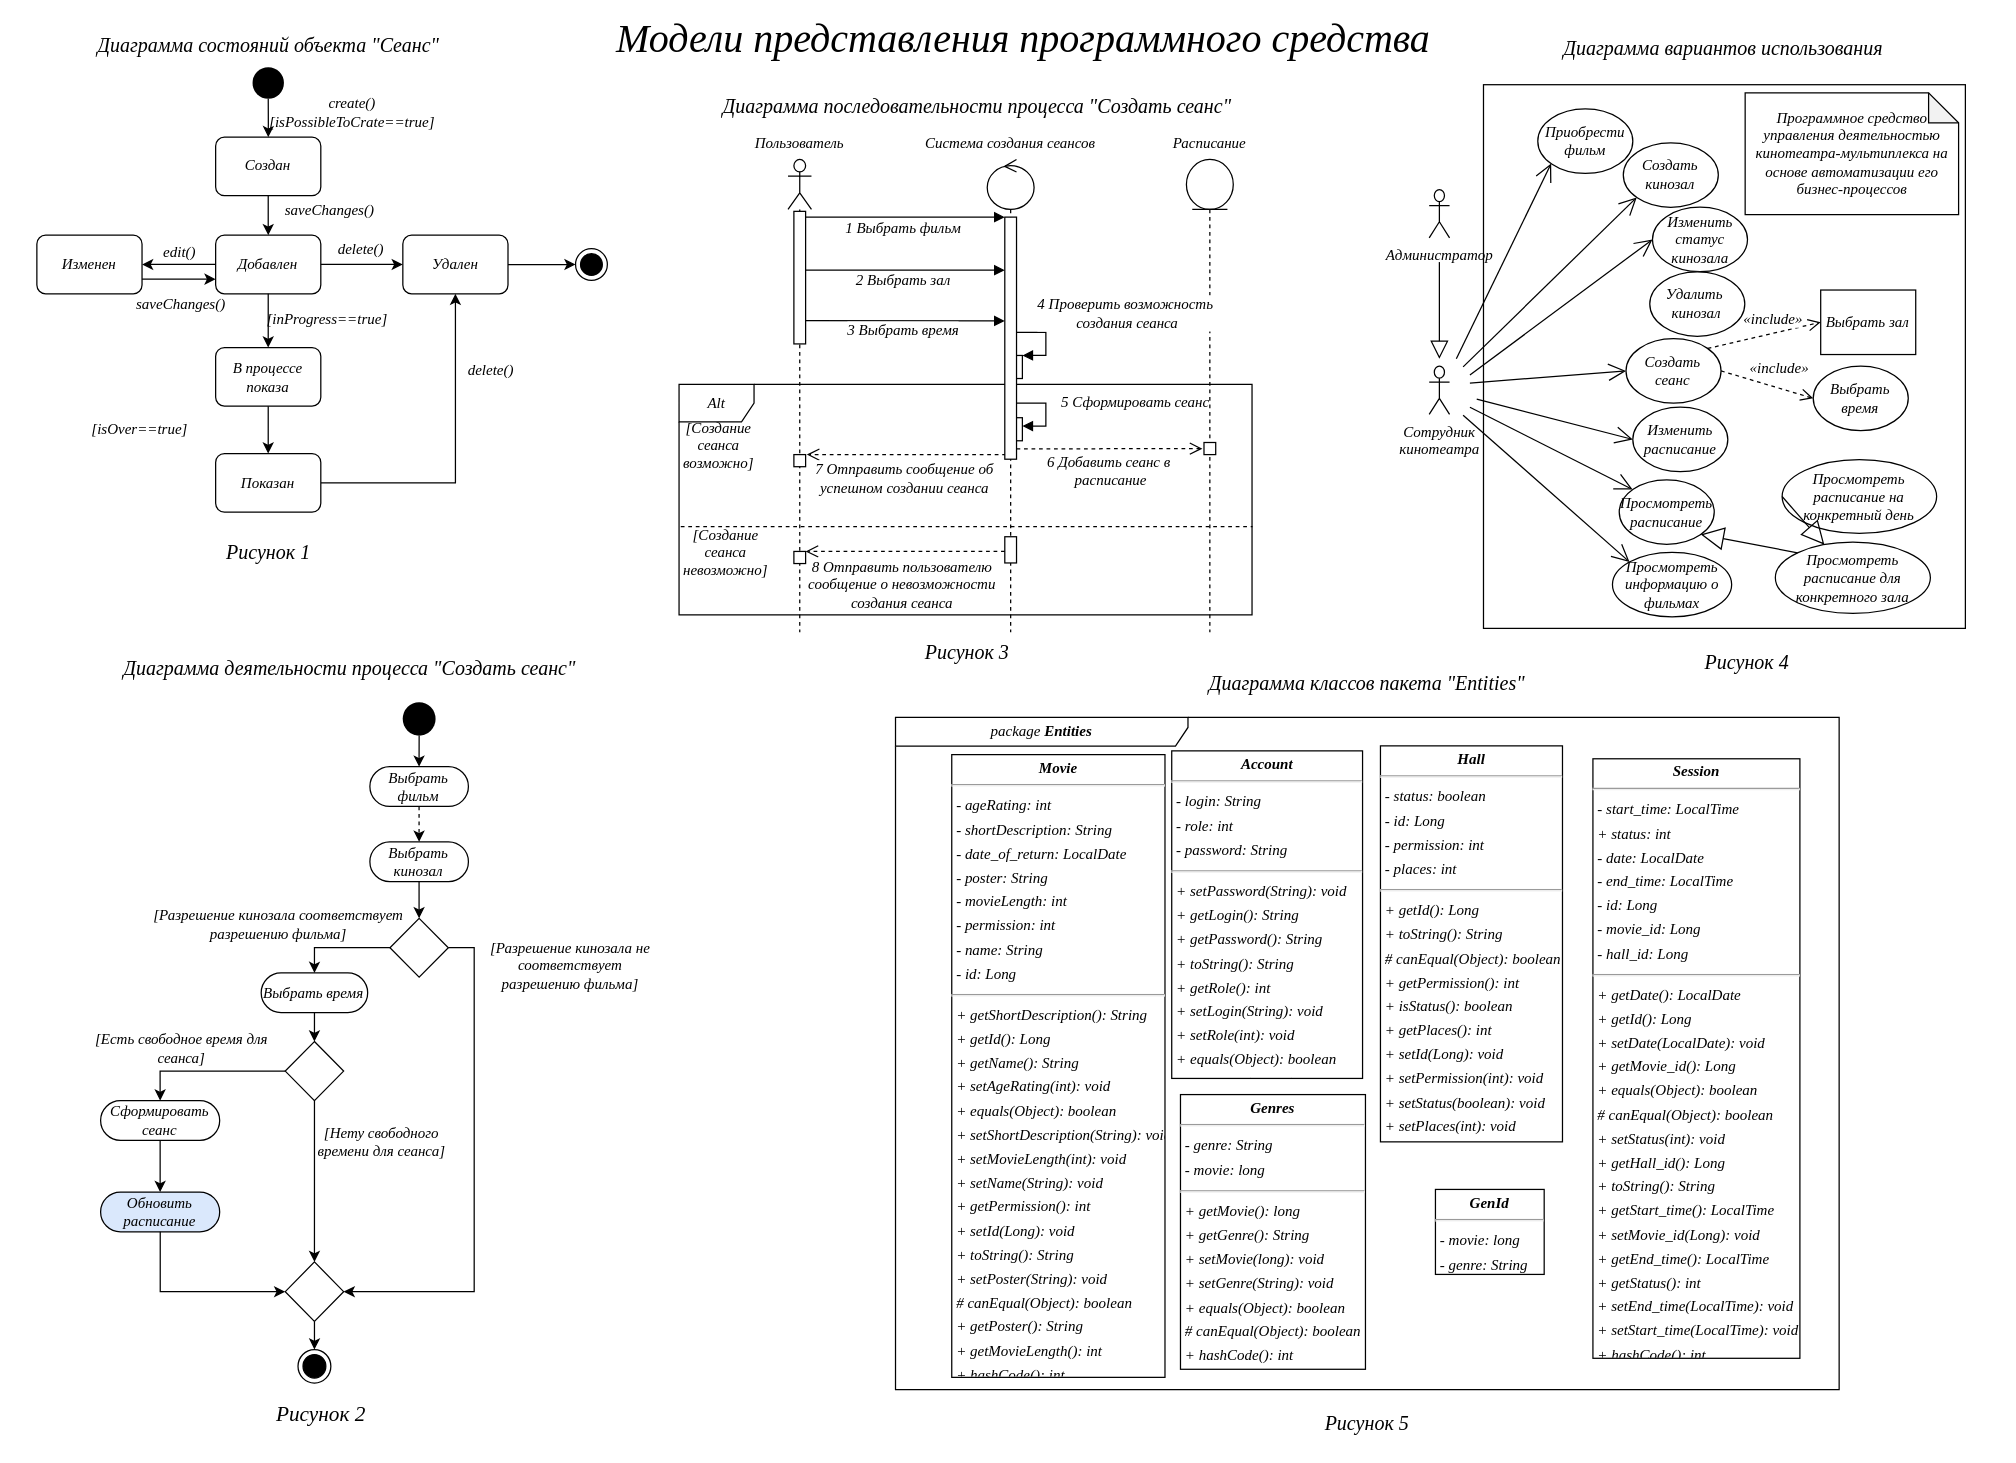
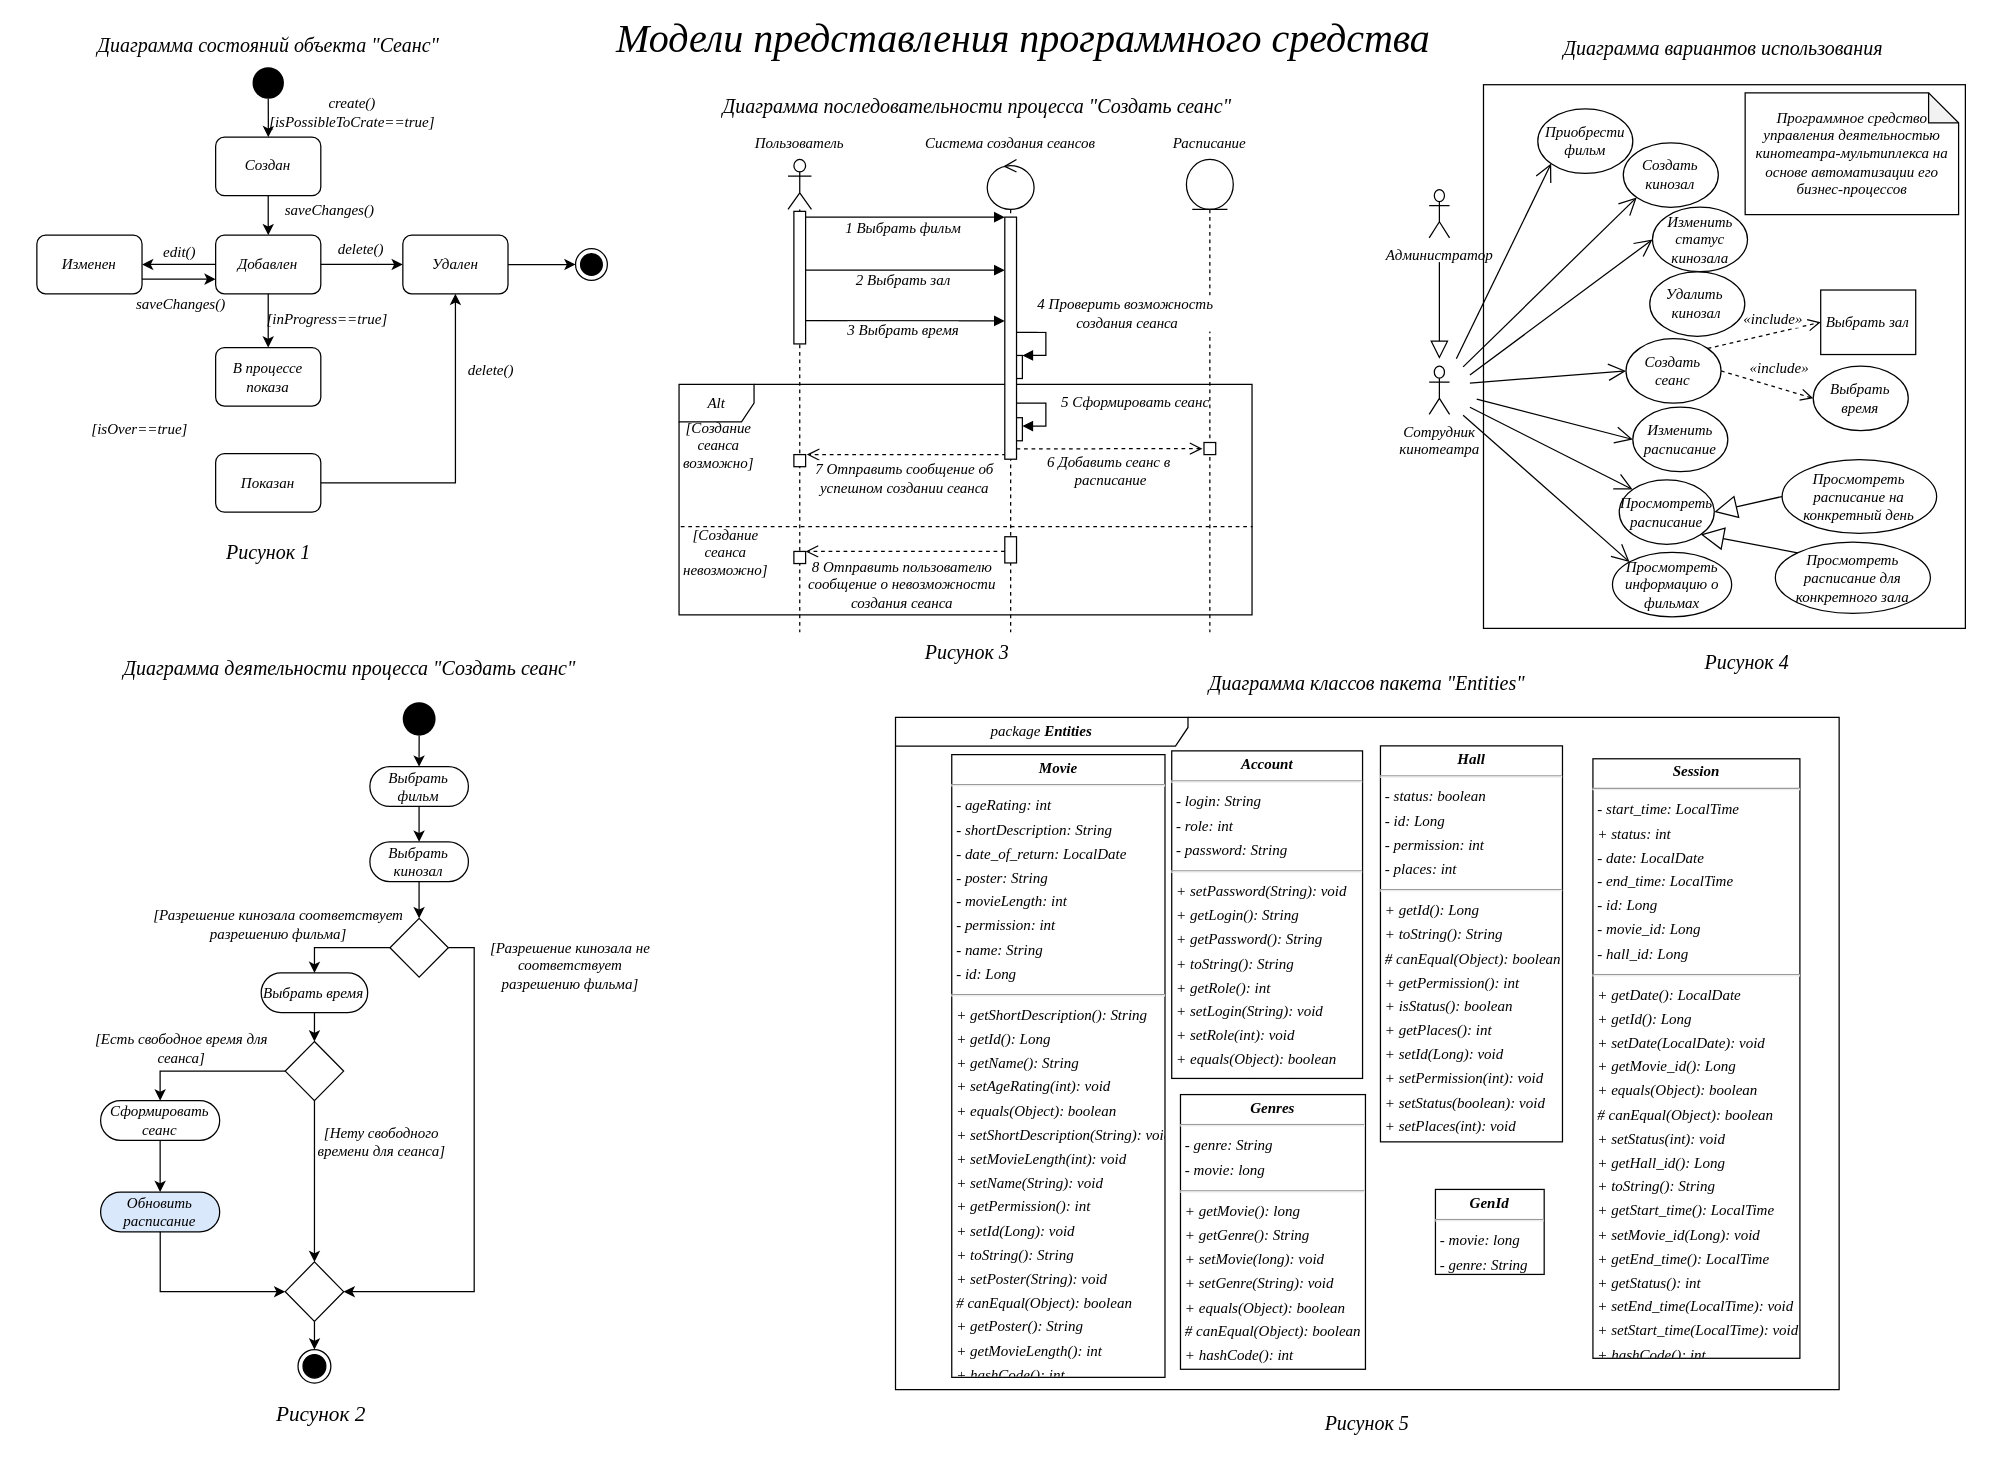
edge "В процессе показа" -> "Показан": removed
edge "Просмотреть расписание на конкретный день" -> "Просмотреть расписание для конкретного зала": now "Просмотреть расписание на конкретный день" -> "Просмотреть расписание"
edge "Выбрать фильм" -> "Выбрать кинозал": style dashed -> solid
